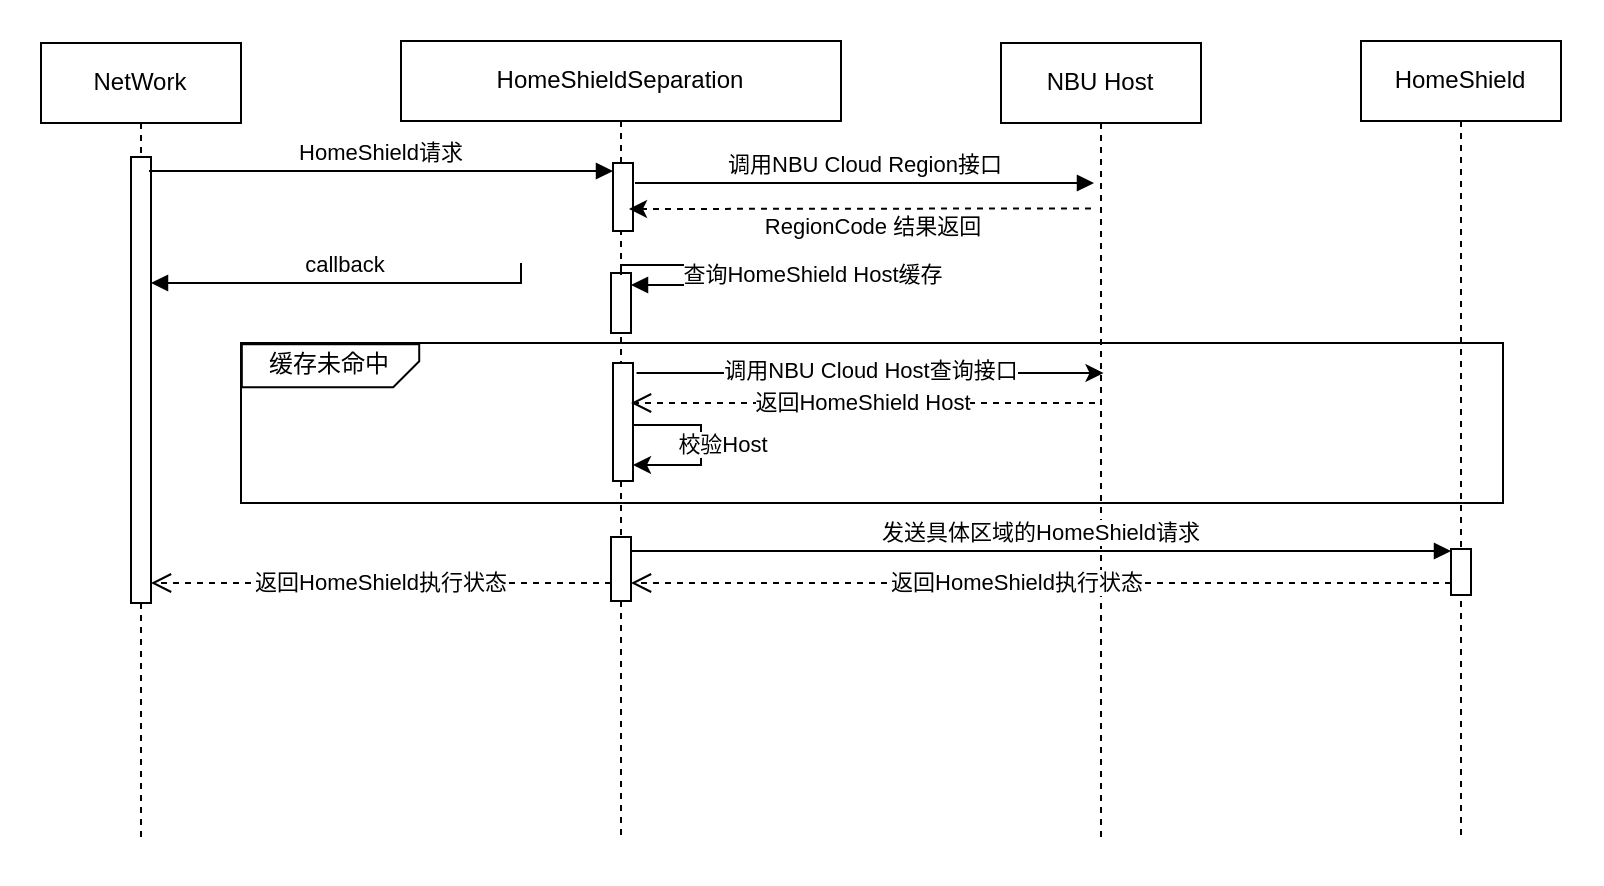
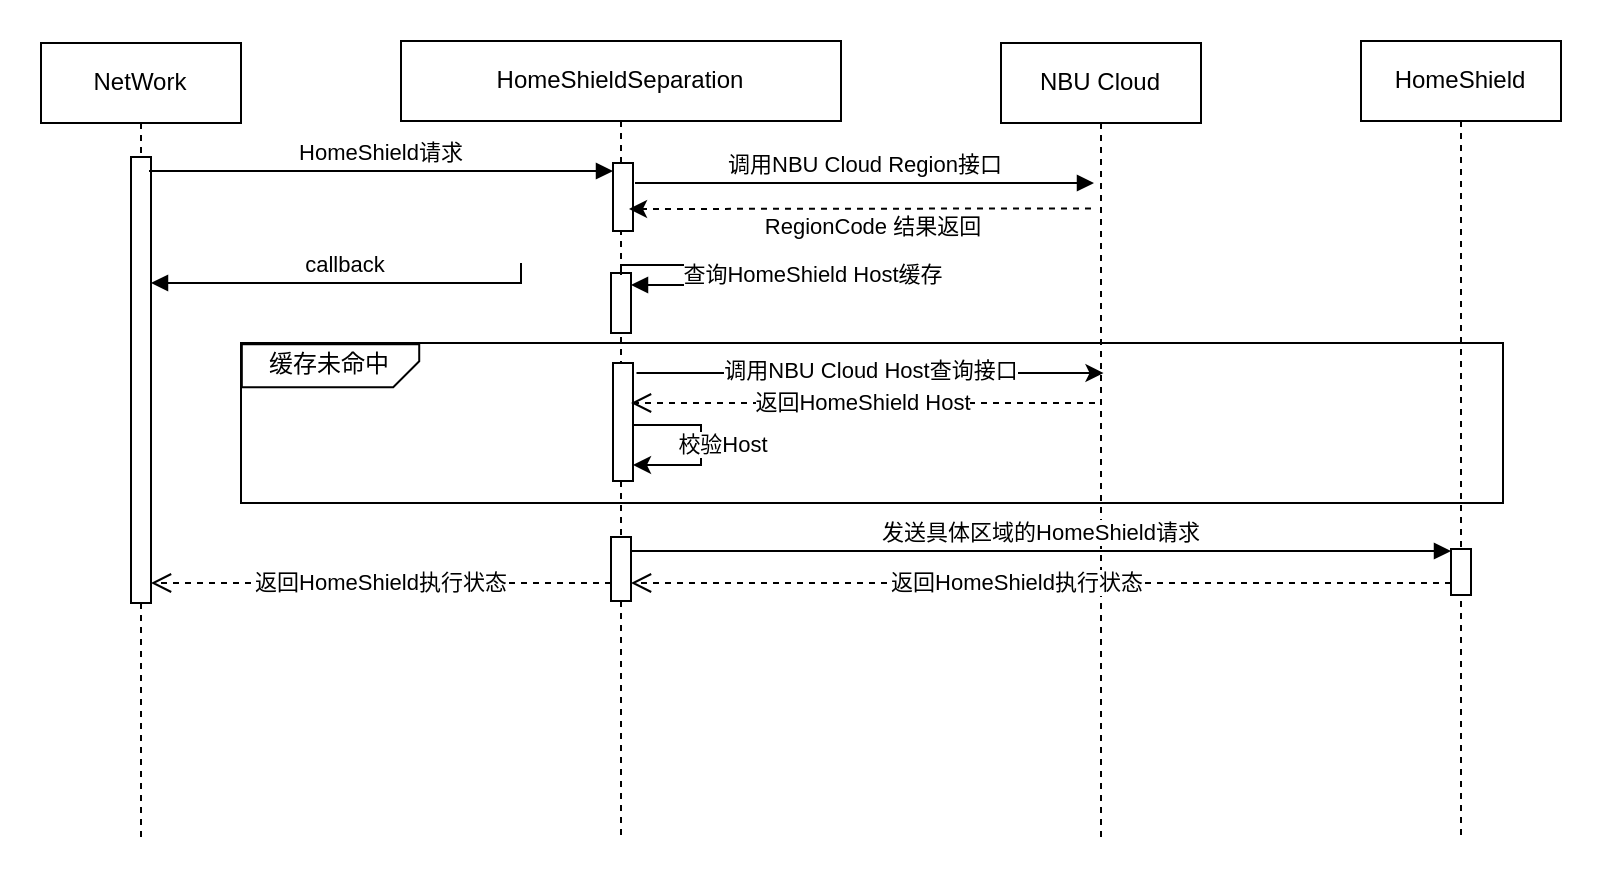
node "NBU Host": label "NBU Host" -> "NBU Cloud"
